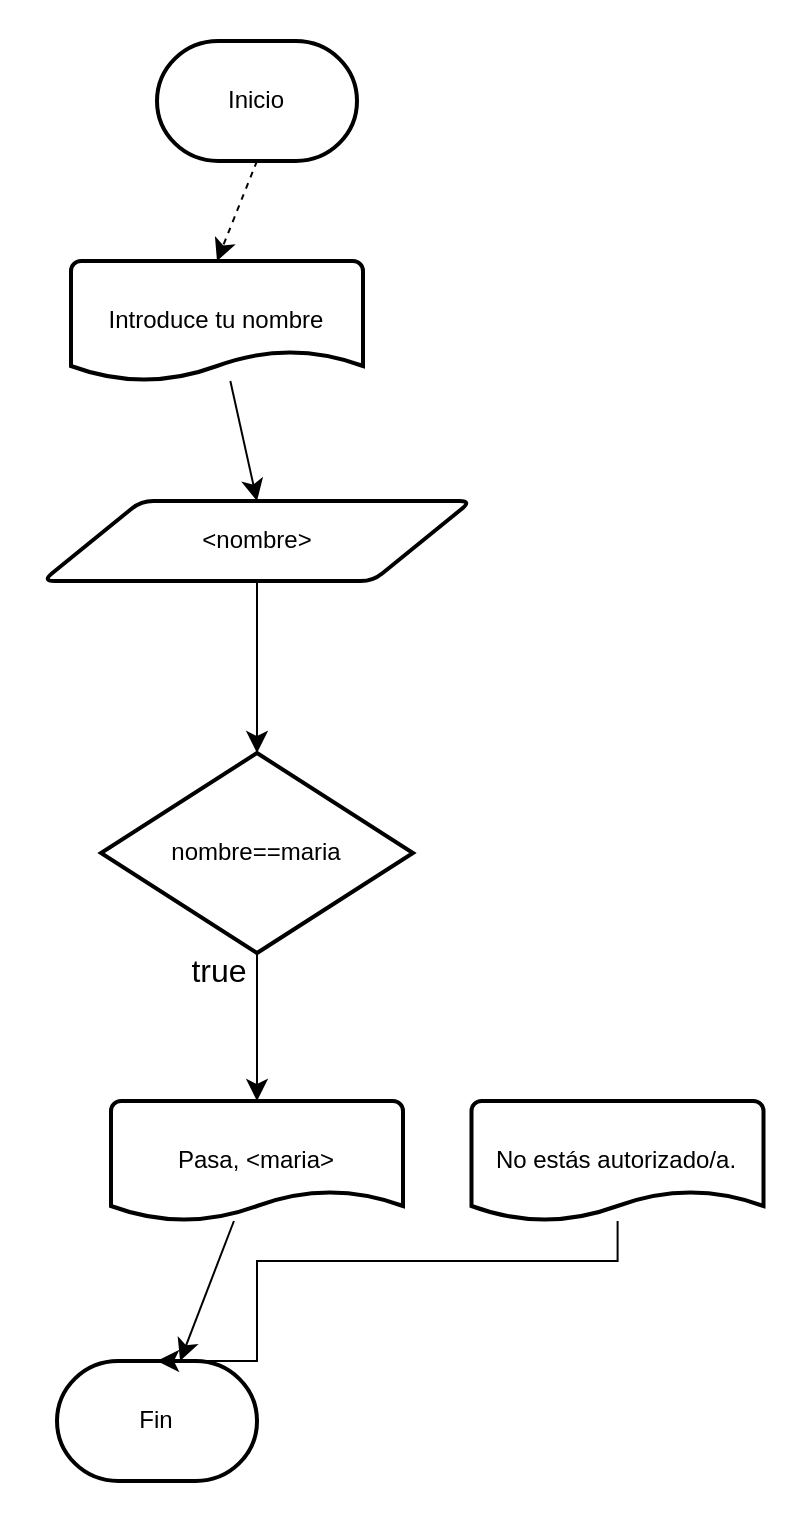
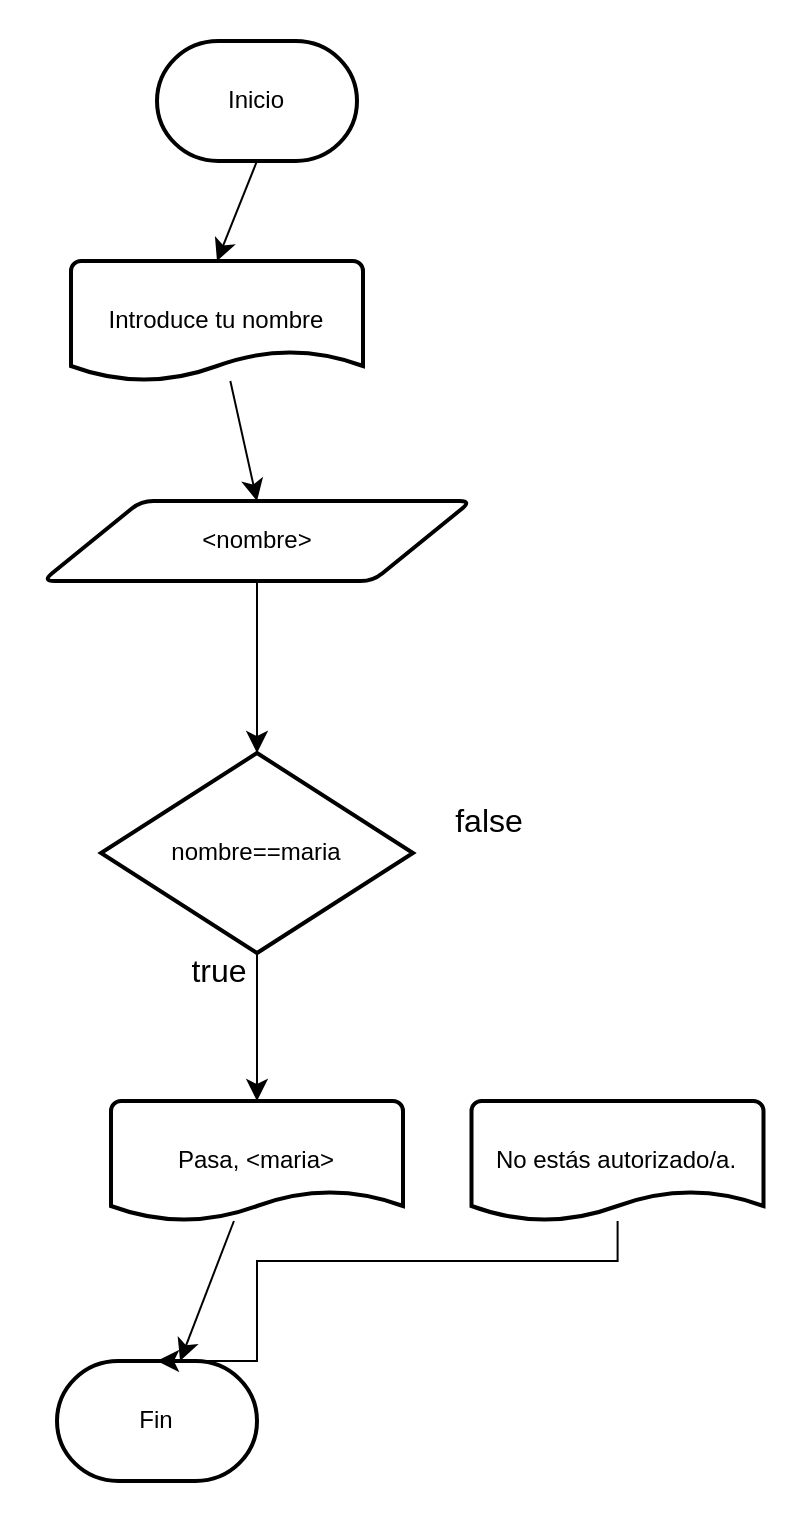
edge "Inicio" -> "Introduce tu nombre": style dashed -> solid
node "false": added
